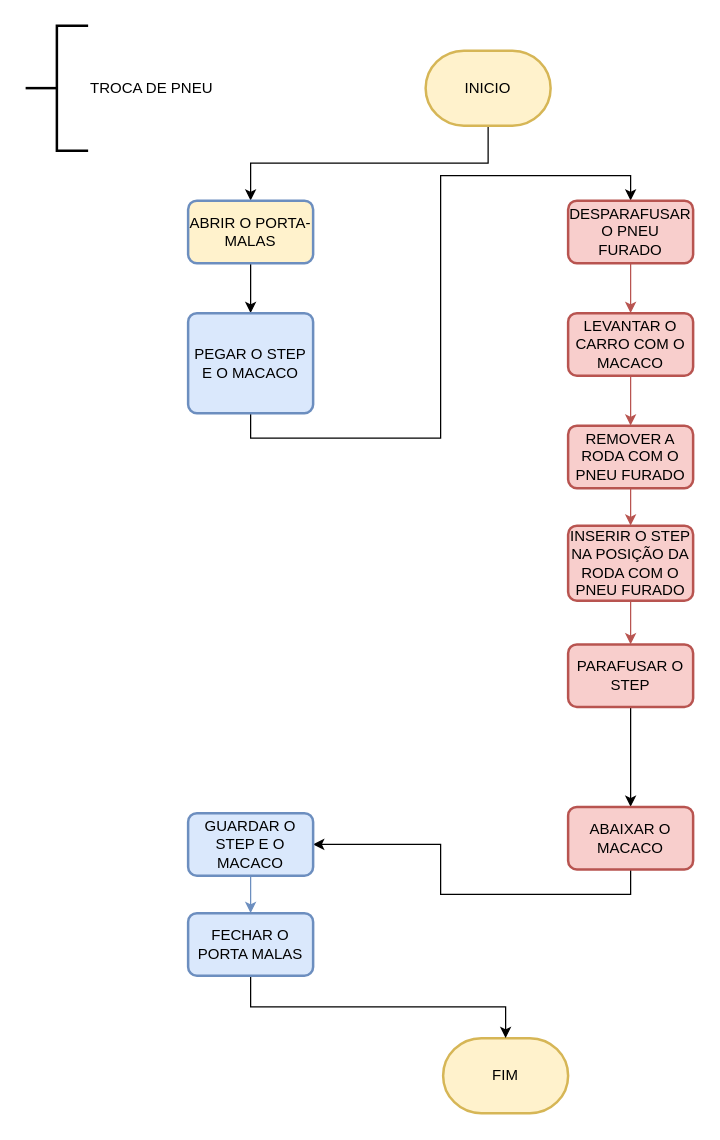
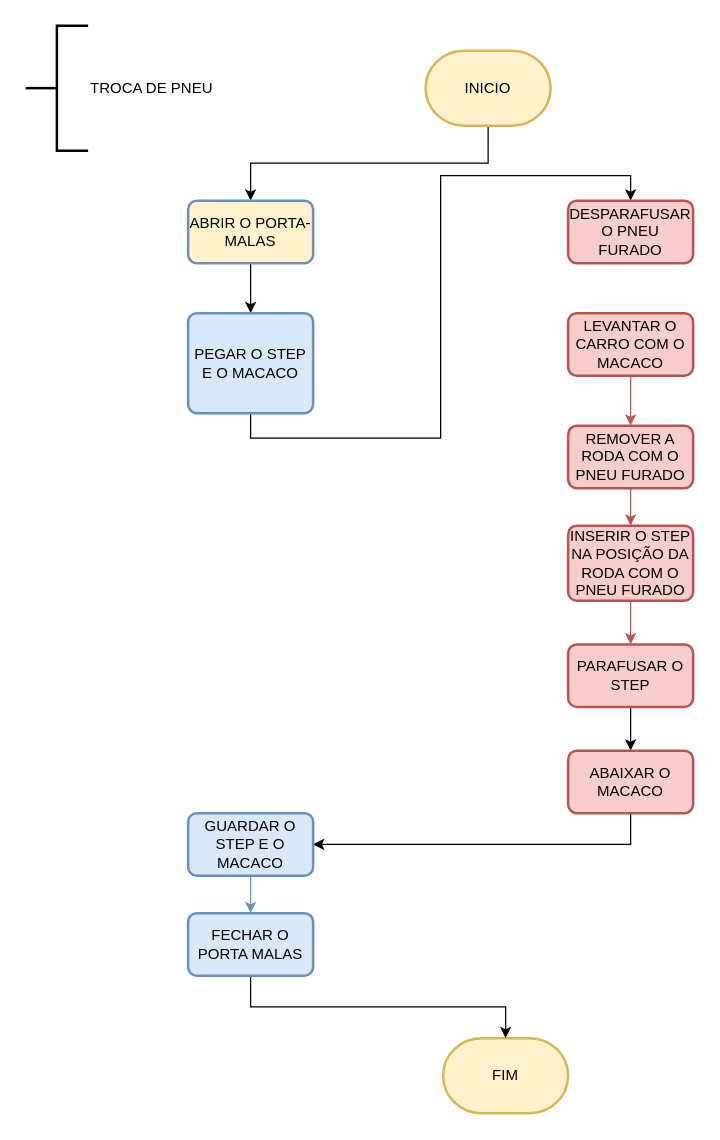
edge "DESPARAFUSAR O PNEU FURADO" -> "LEVANTAR O CARRO COM O MACACO": removed
node "ABAIXAR O MACACO": moved (631, 838) -> (631, 782)
